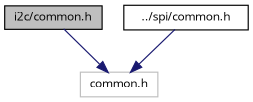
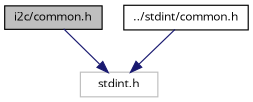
node "../spi/common.h": label "../spi/common.h" -> "../stdint/common.h"
node "common.h": label "common.h" -> "stdint.h"
